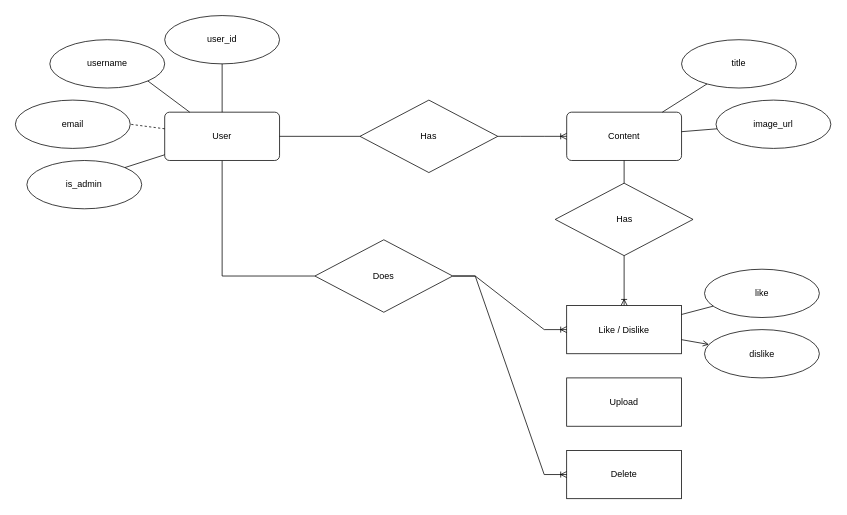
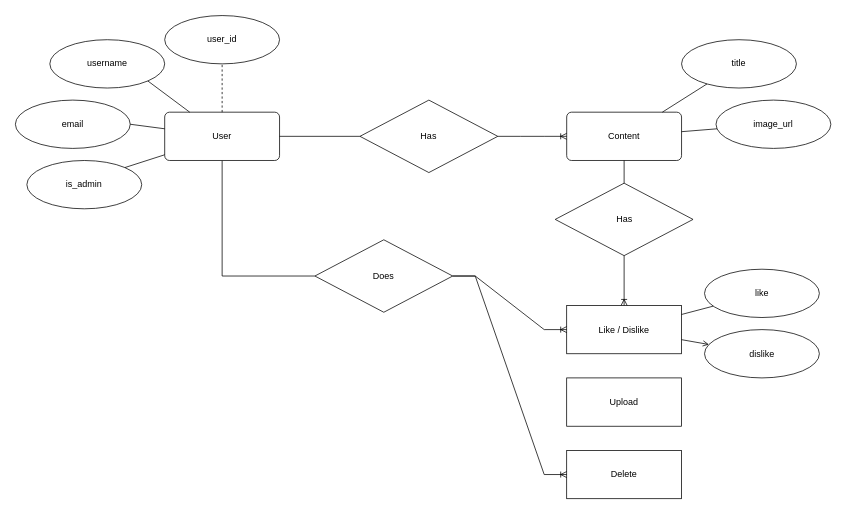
edge "user_id" -- "User": style solid -> dashed
edge "email" -- "User": style dashed -> solid
